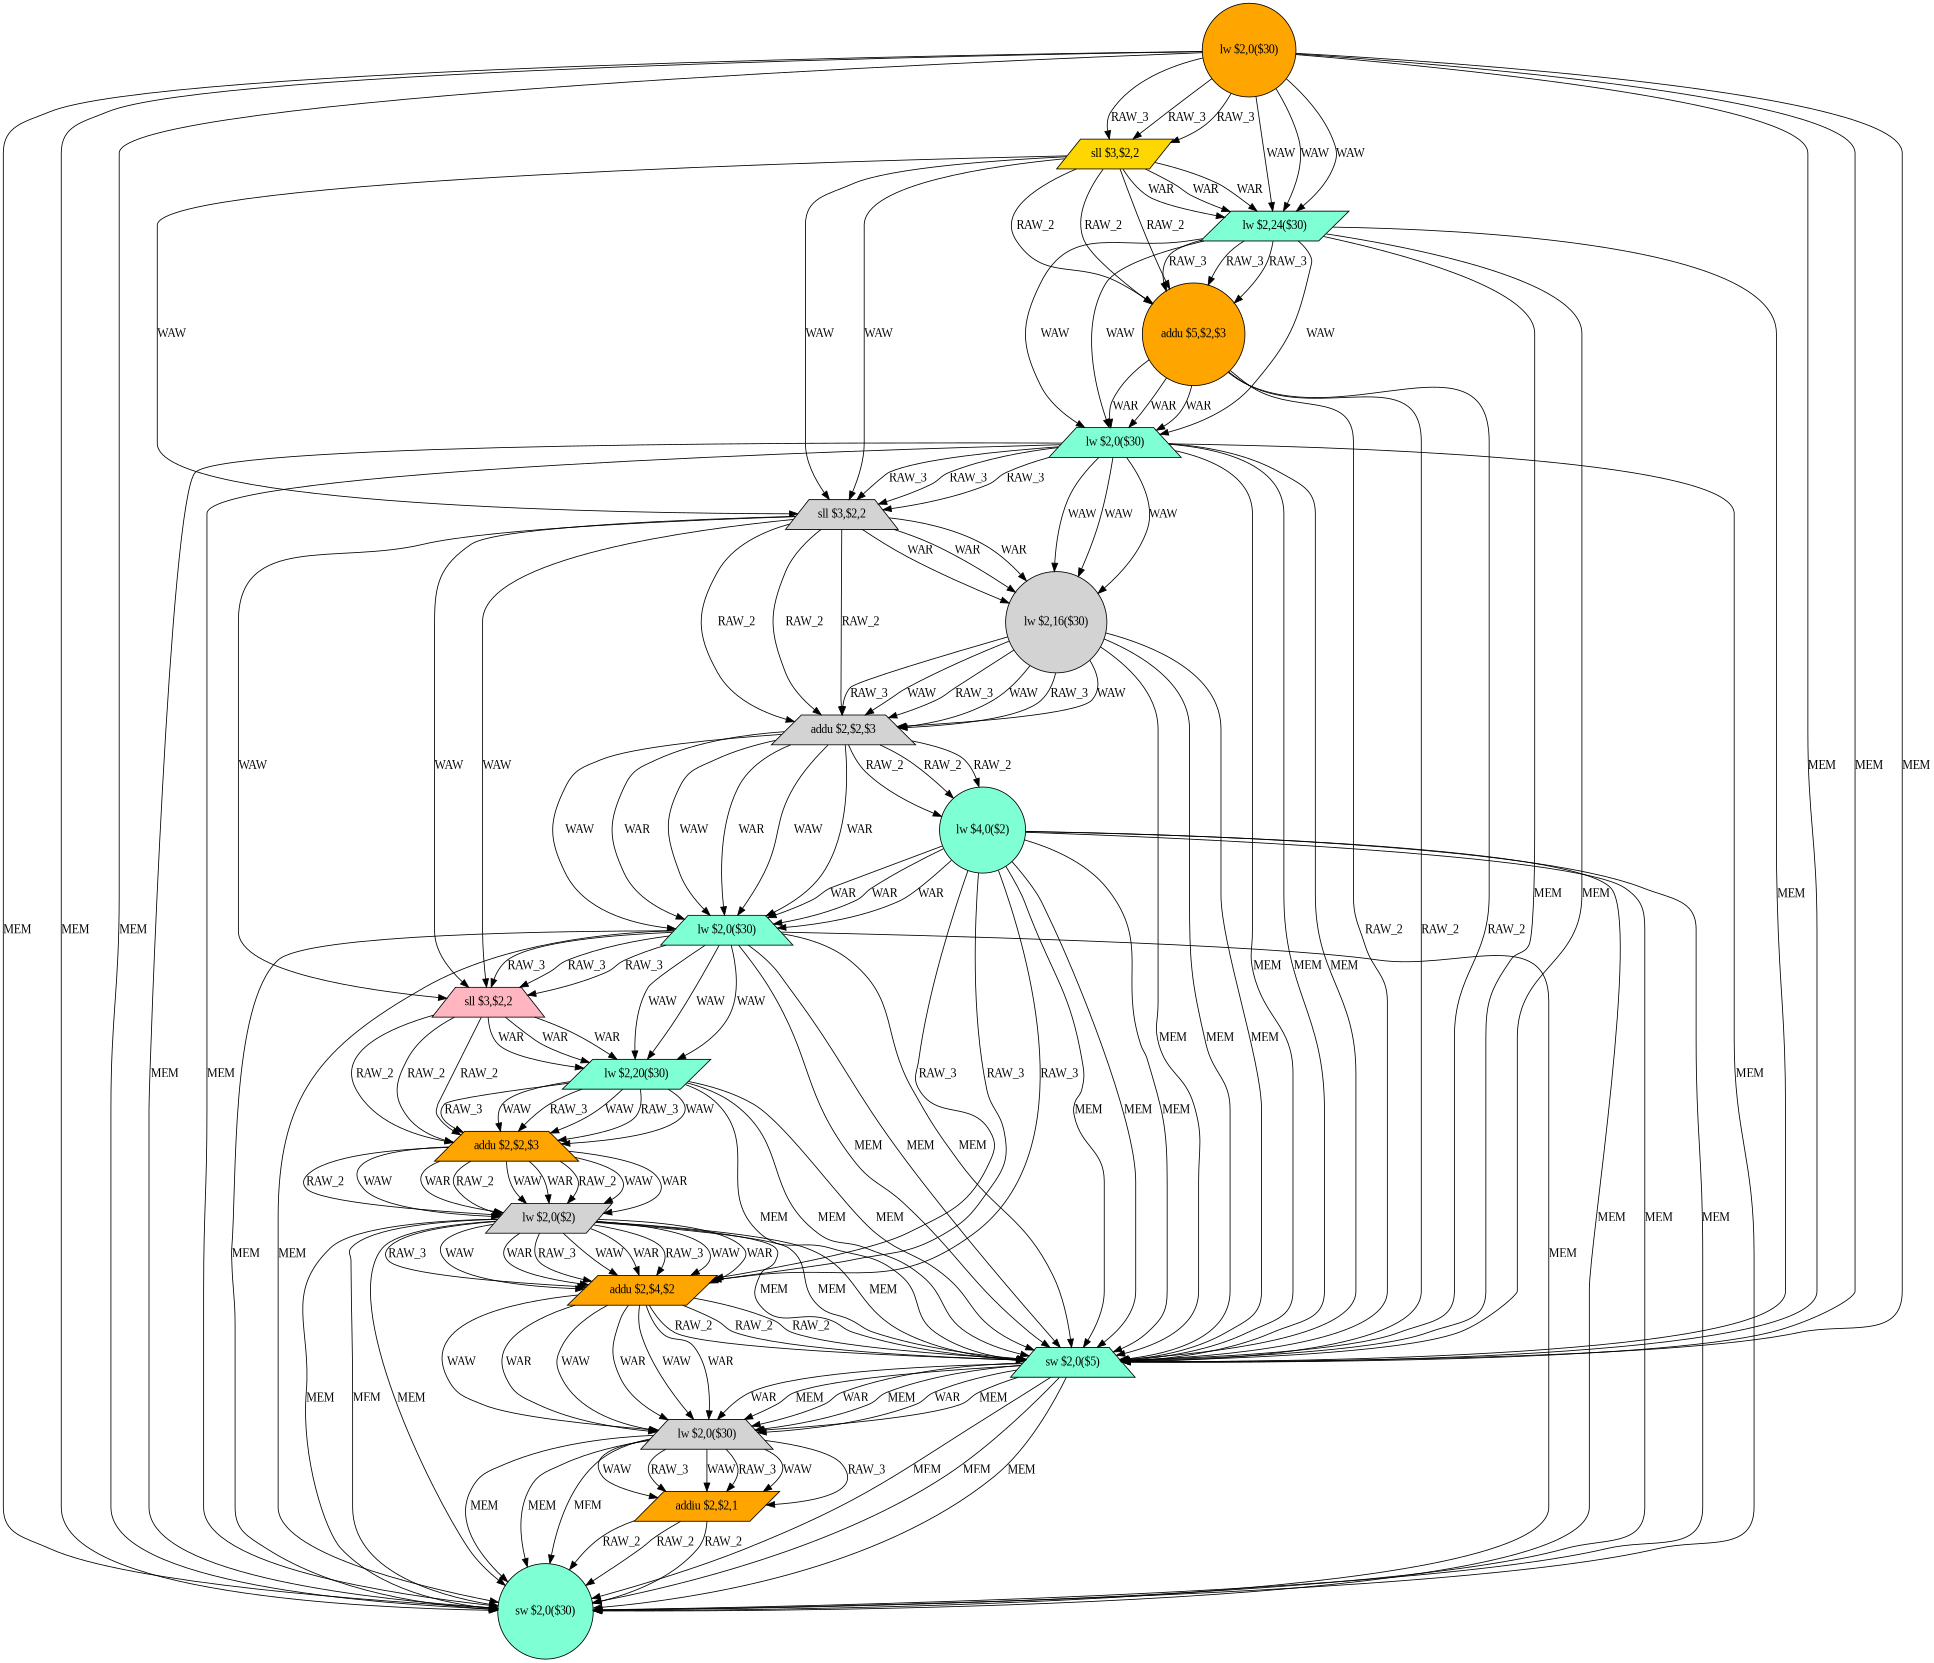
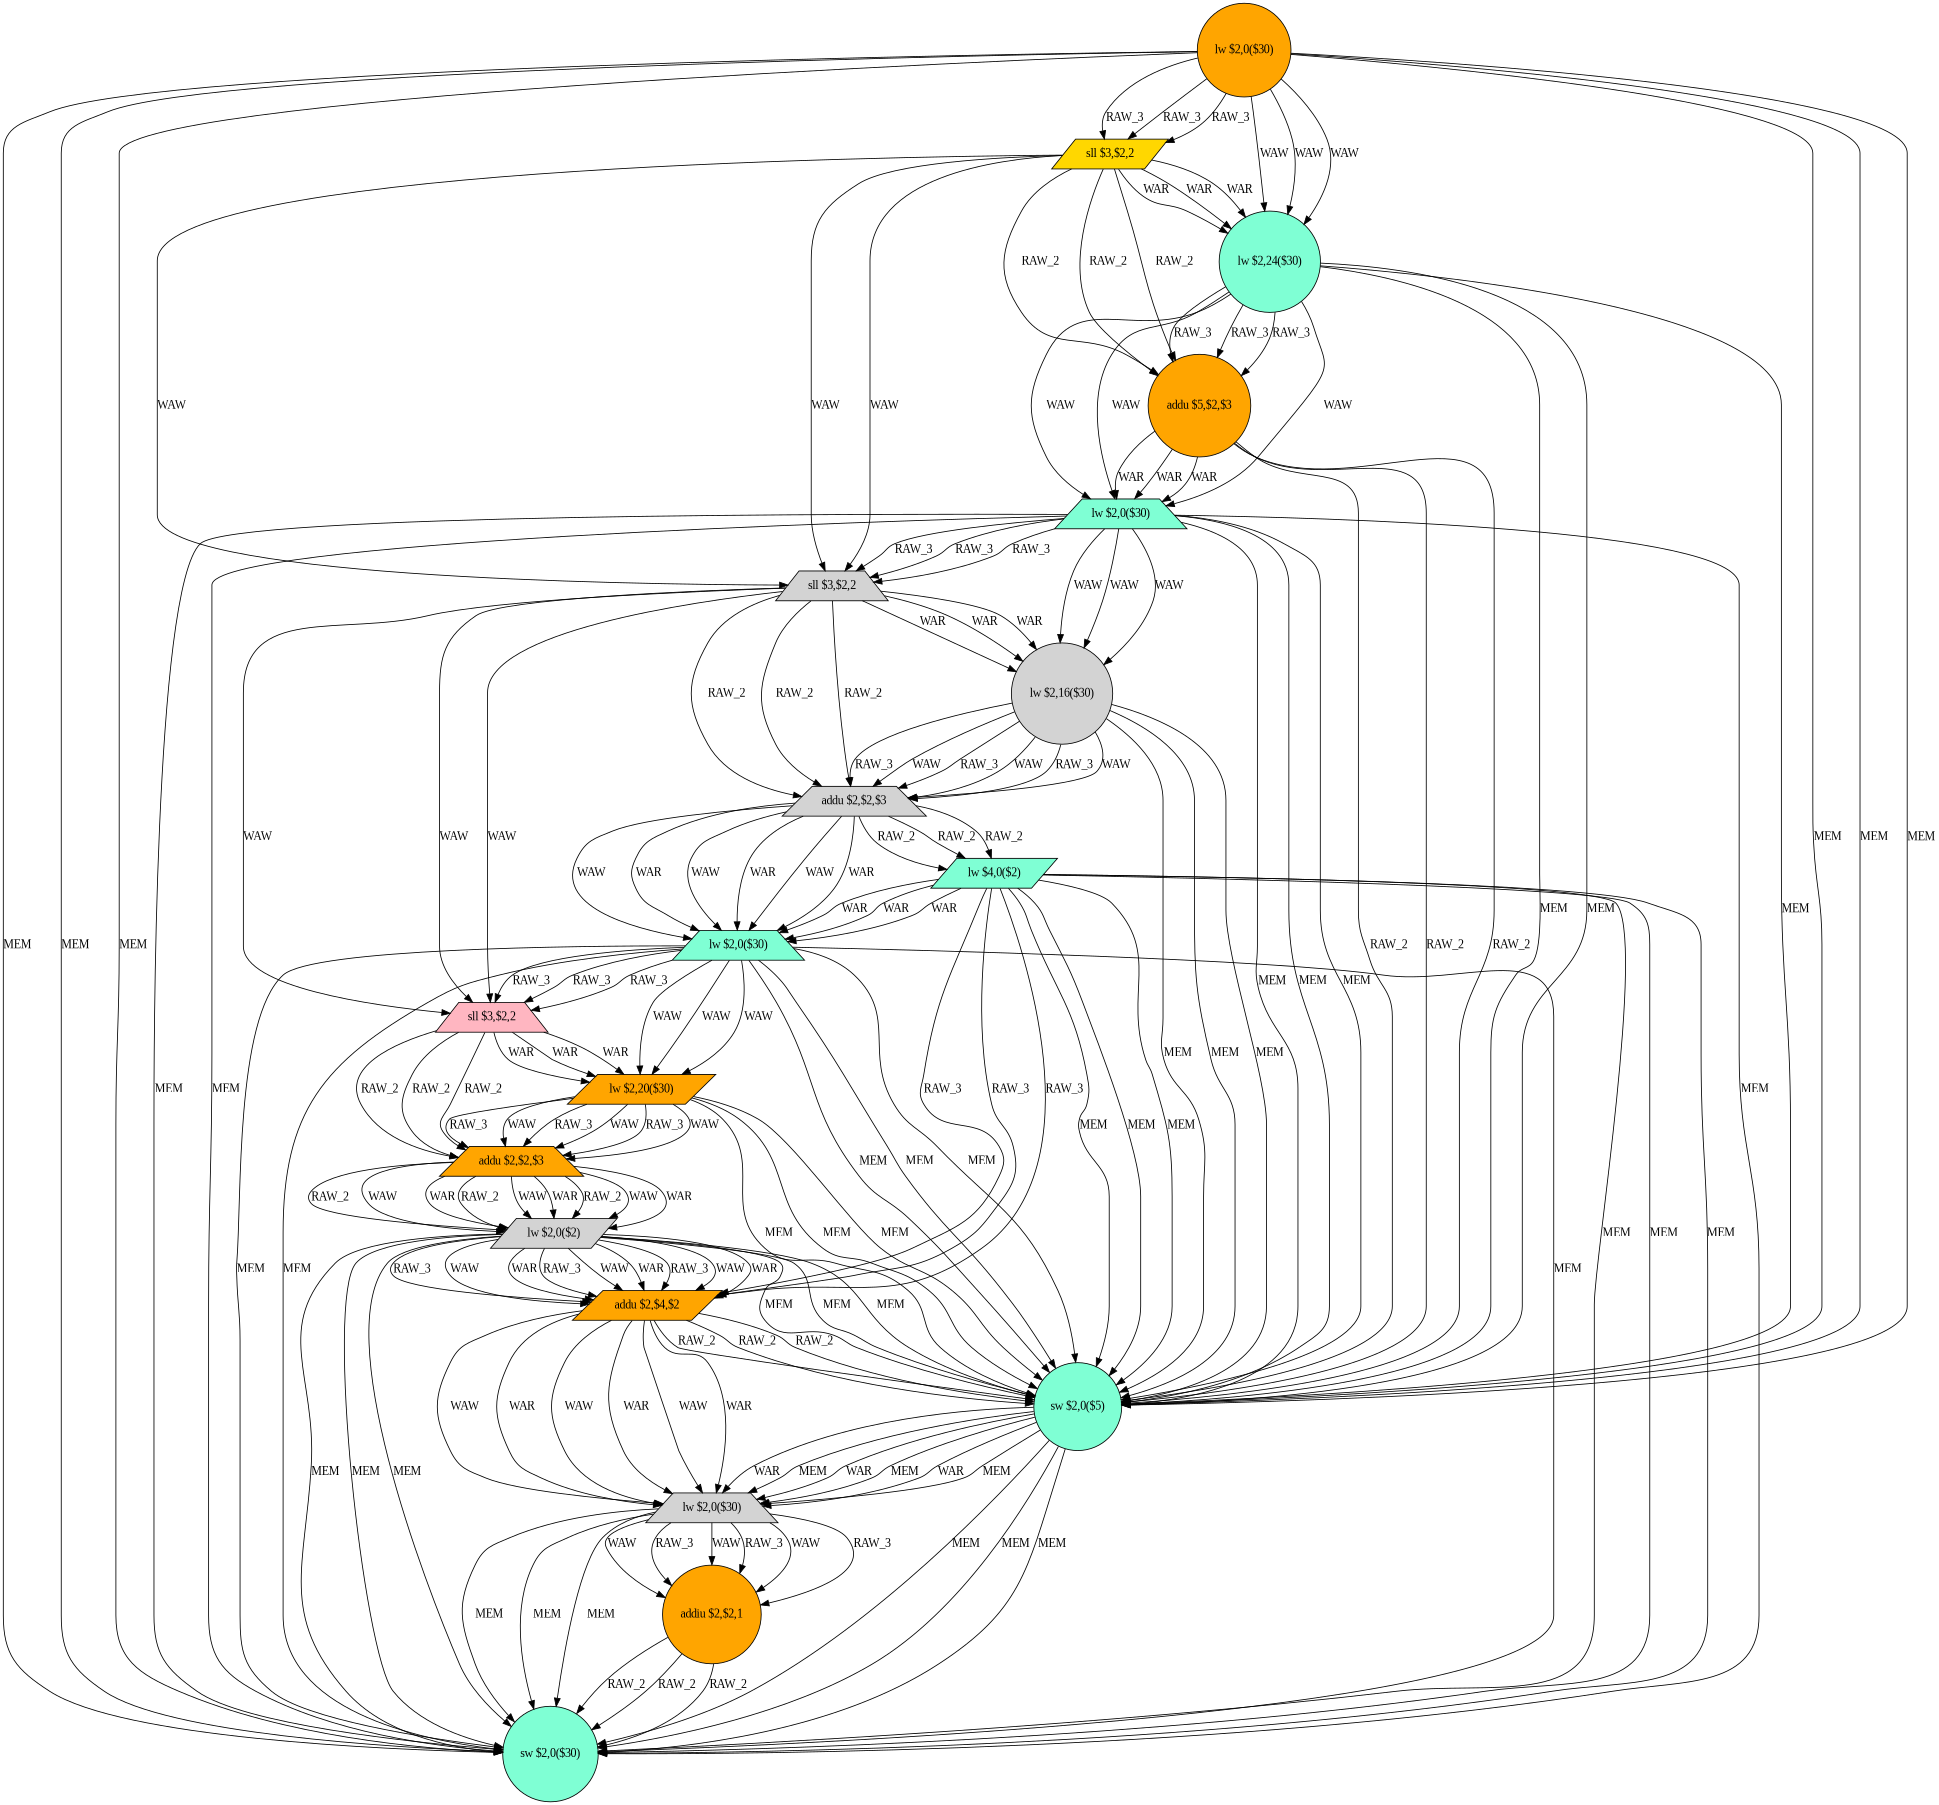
node "lw $2,24($30)": shape parallelogram -> circle
node "lw $4,0($2)": shape circle -> parallelogram
node "lw $2,20($30)": fillcolor aquamarine -> orange
node "sw $2,0($5)": shape trapezium -> circle
node "addiu $2,$2,1": shape parallelogram -> circle
